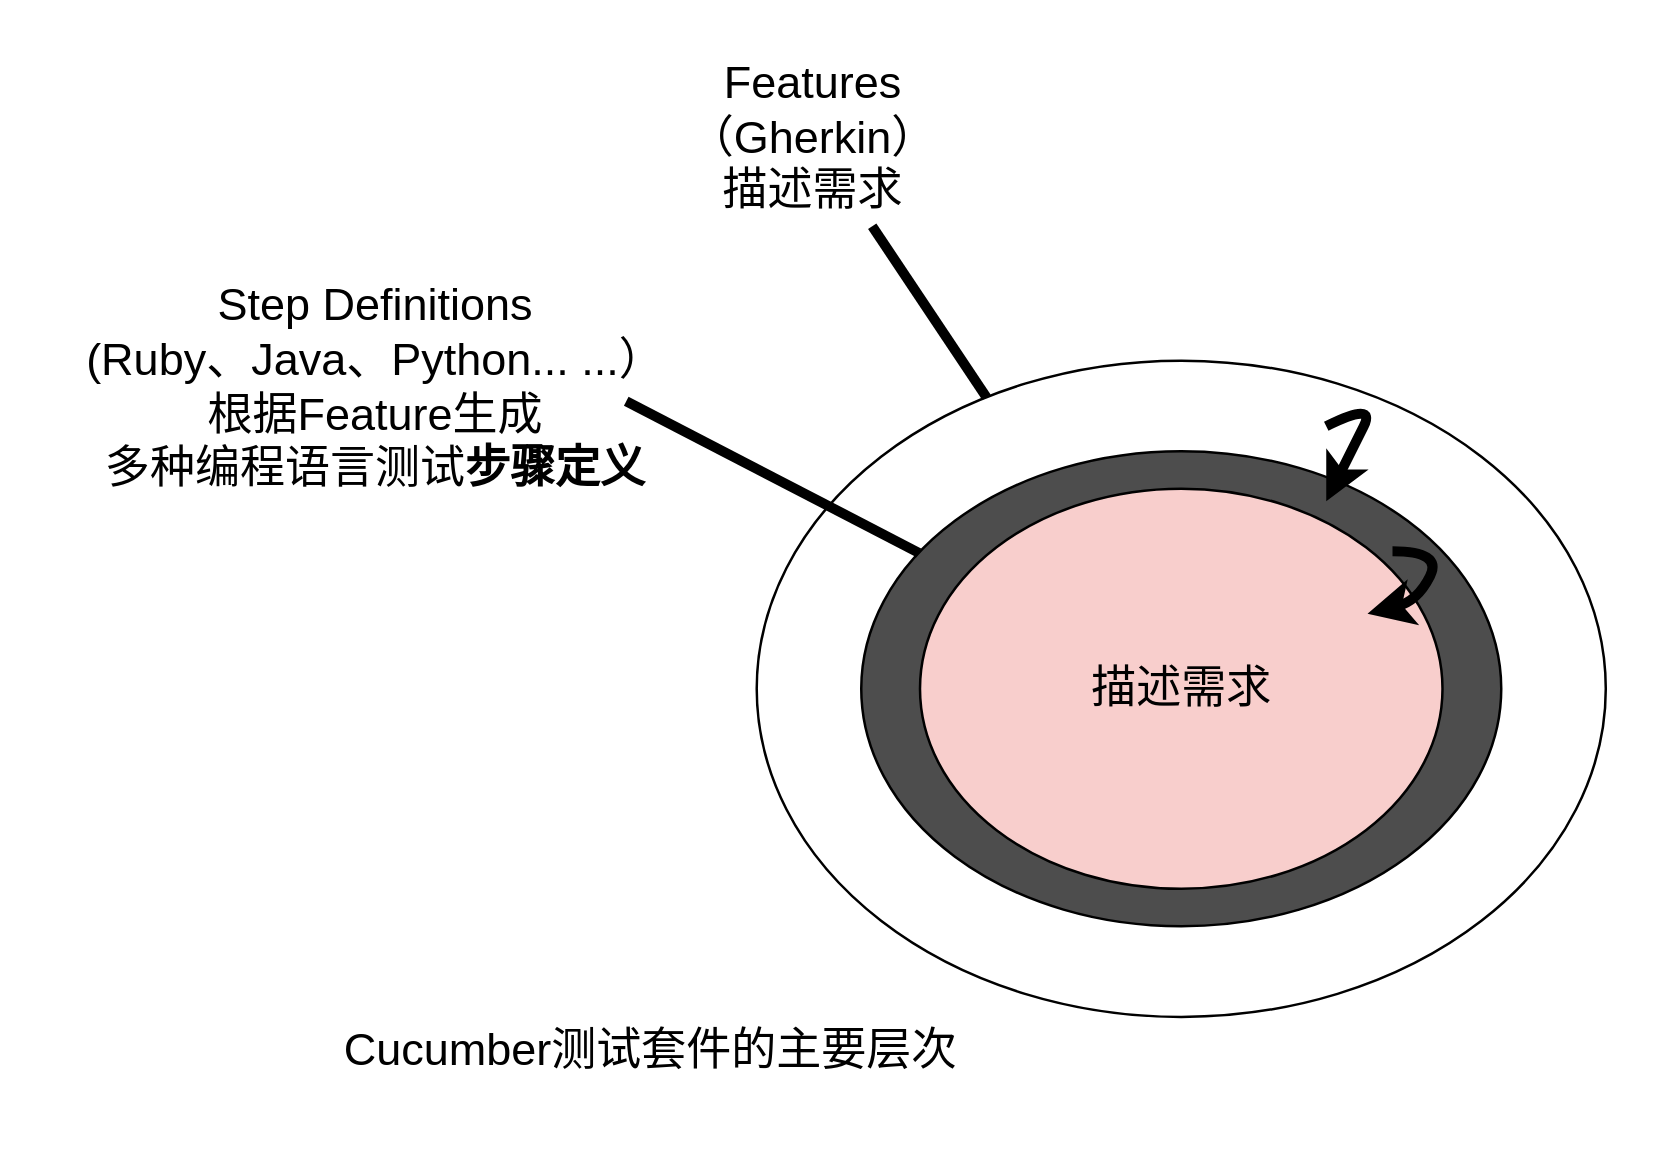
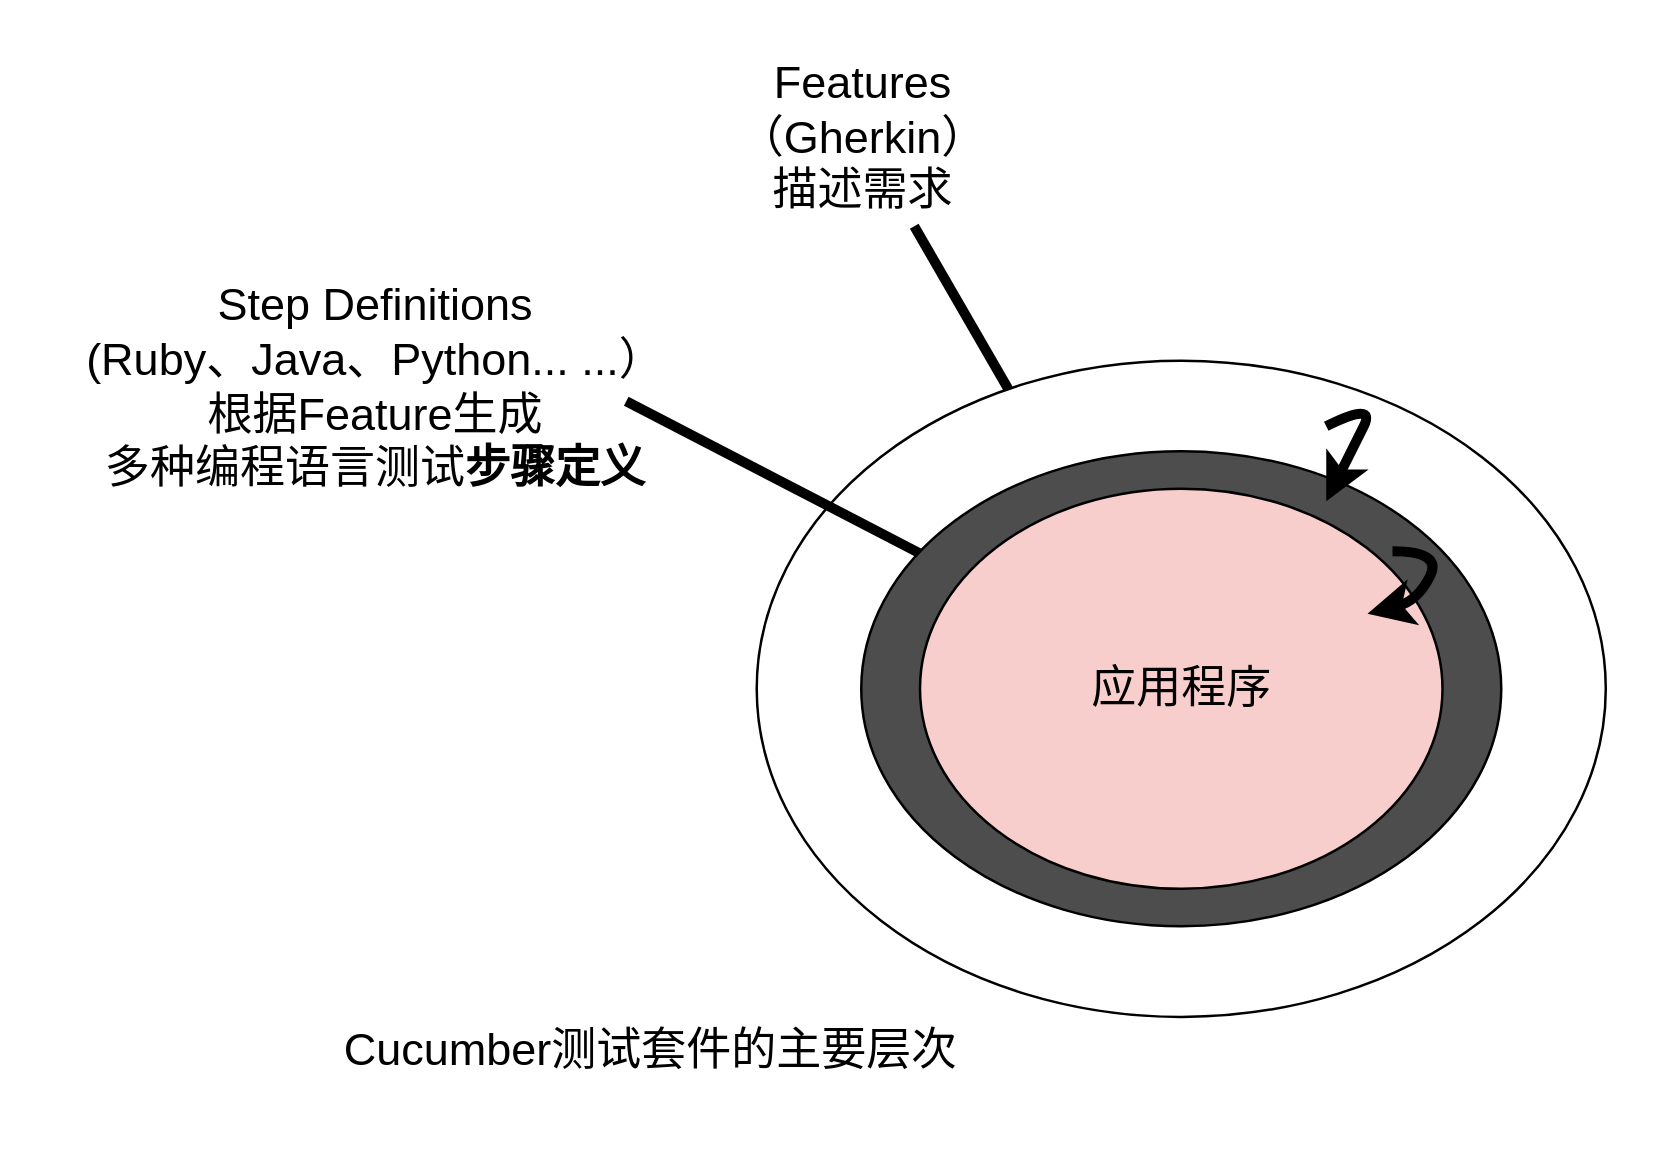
node "Features （Gherkin） 描述需求": moved (814, 139) -> (864, 139)
node "描述需求": label "描述需求" -> "应用程序"
